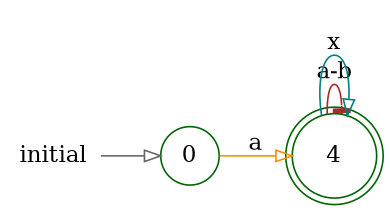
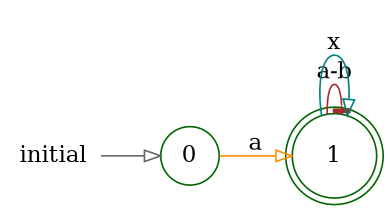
node "4": label "4" -> "1"
